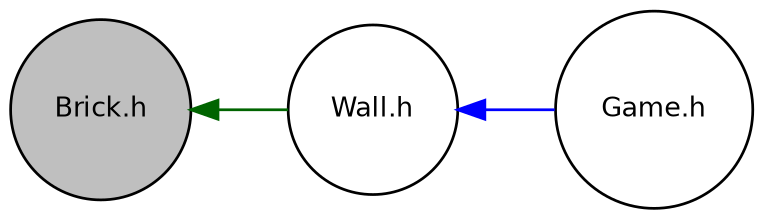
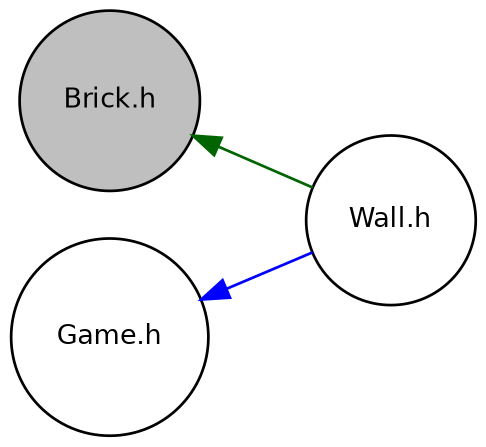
edge "Game.h" -> "Wall.h": reversed
